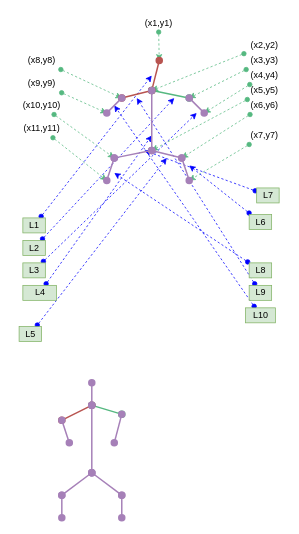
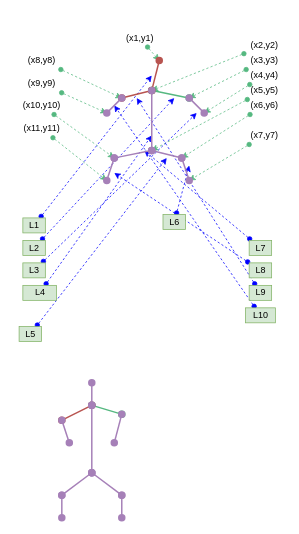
node "(x1,y1)": moved (159, 23) -> (140, 38)
node "L7": moved (268, 195) -> (261, 248)
node "L6": moved (261, 222) -> (174, 222)
